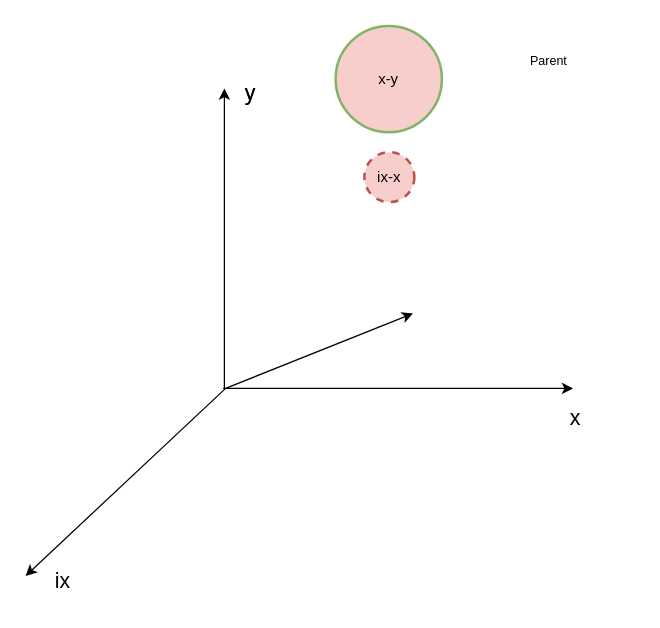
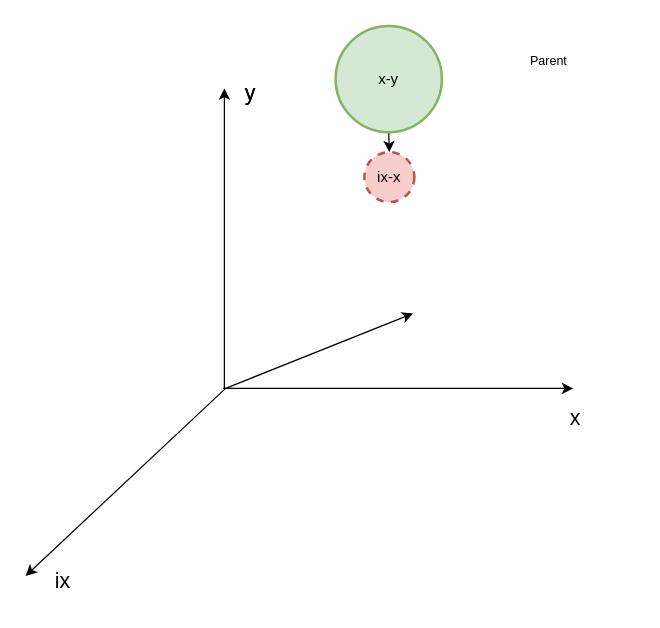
node "x-y": fillcolor #f8cecc -> #d5e8d4
edge "x-y" -> "ix-x": added
